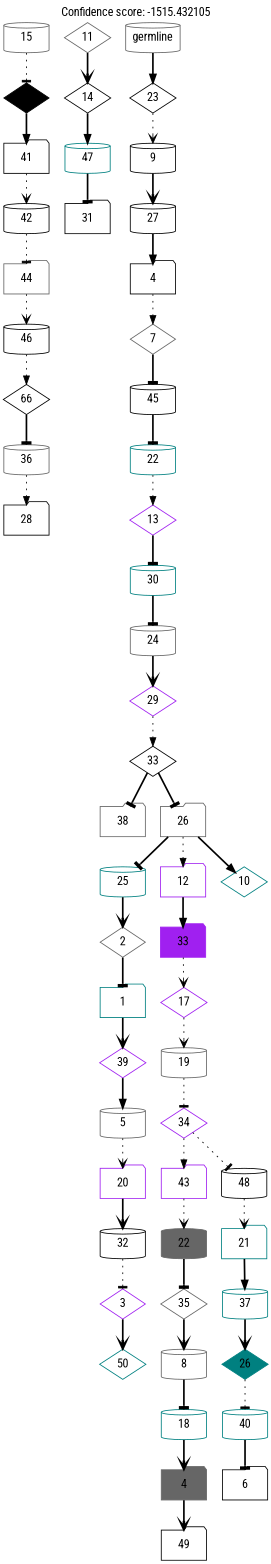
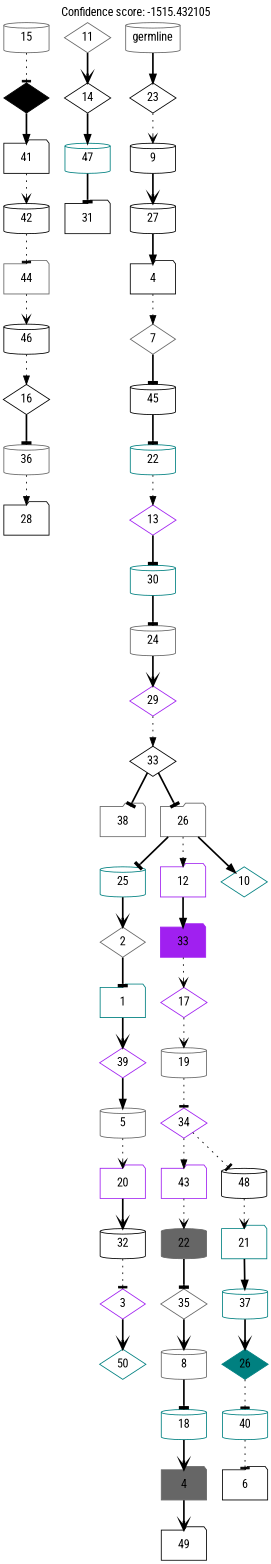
node "66": label "66" -> "16"
edge "40" -> "6": style bold -> dotted
